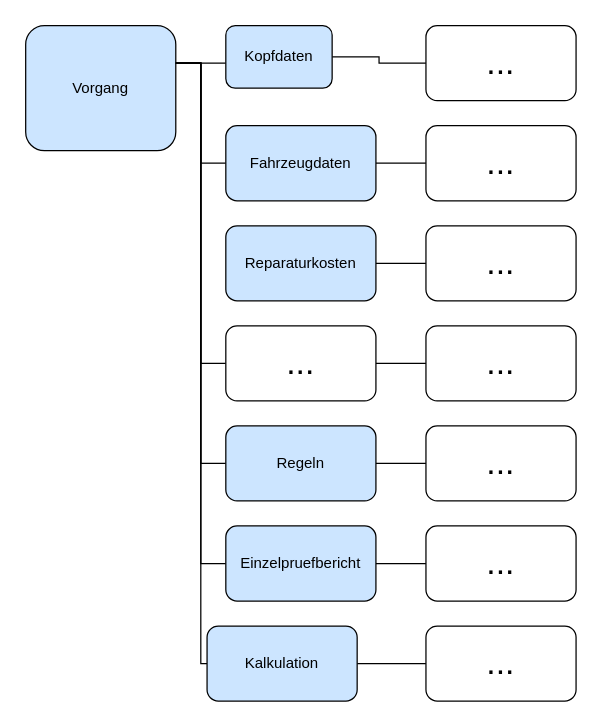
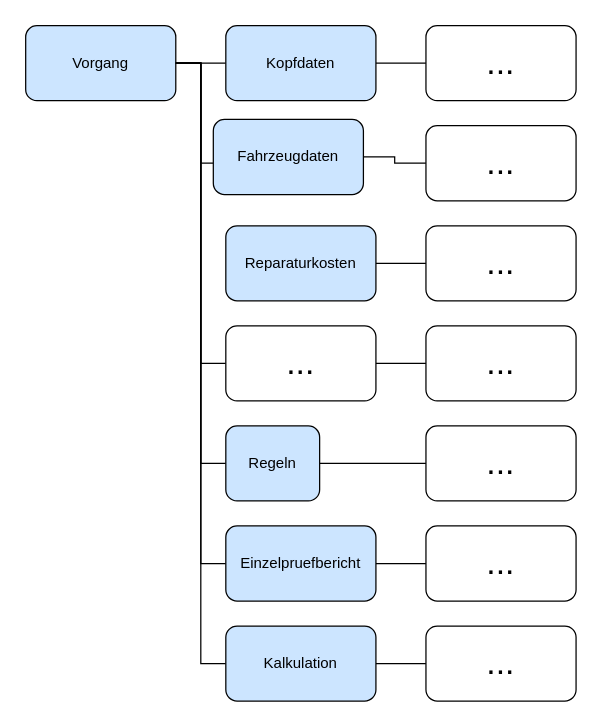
node "Kopfdaten": size 106x63 -> 150x75
node "Vorgang": size 150x125 -> 150x75
node "Fahrzeugdaten": moved (301, 163) -> (288, 157)
node "Regeln": size 150x75 -> 94x75
node "Kalkulation": moved (282, 663) -> (301, 663)
